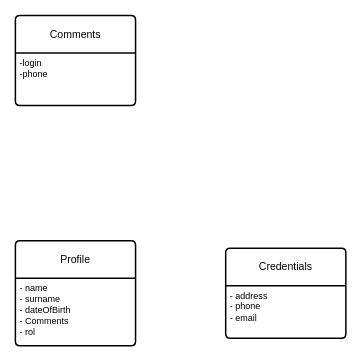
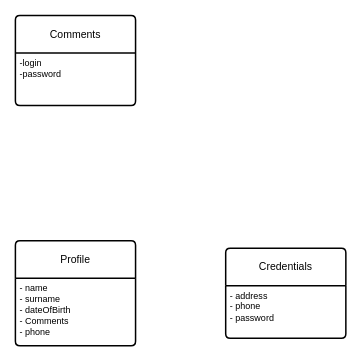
node "-login -phone": label "-login -phone" -> "-login -password"
node "- address - phone - email": label "- address - phone - email" -> "- address - phone - password"
node "- name - surname - dateOfBirth - Comments - rol": label "- name - surname - dateOfBirth - Comments - rol" -> "- name - surname - dateOfBirth - Comments - phone"
